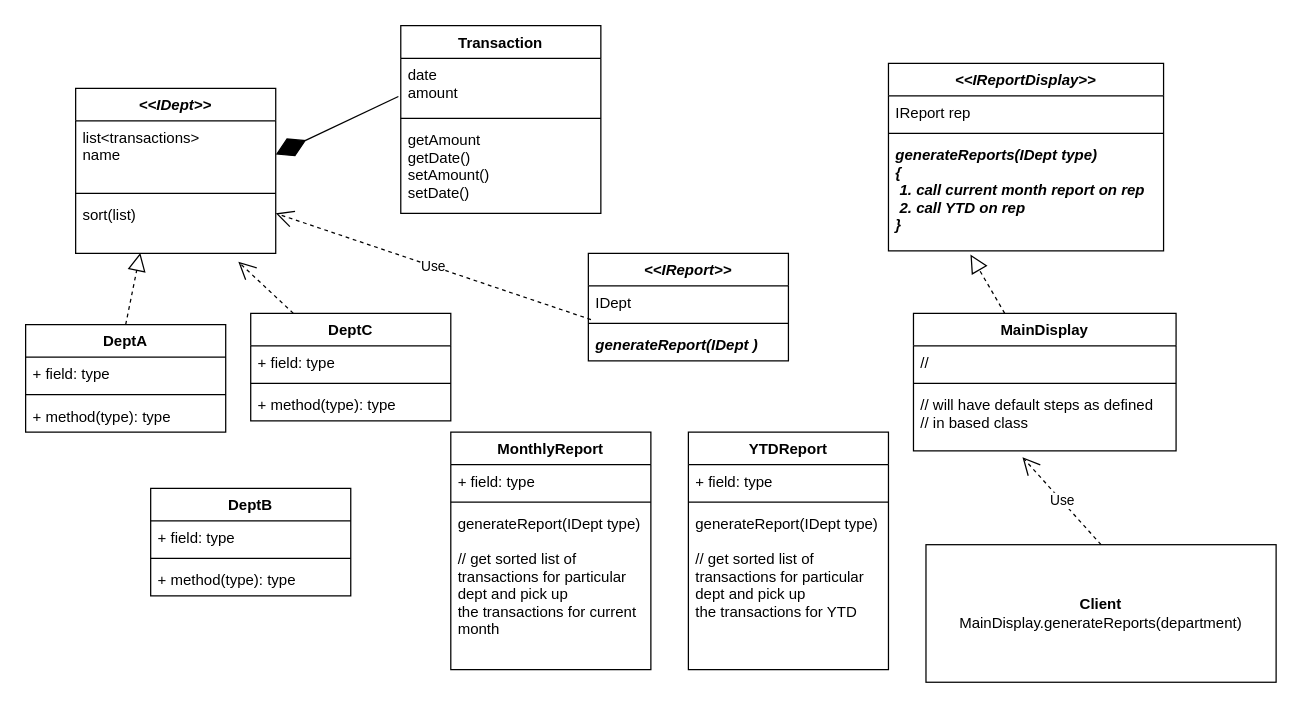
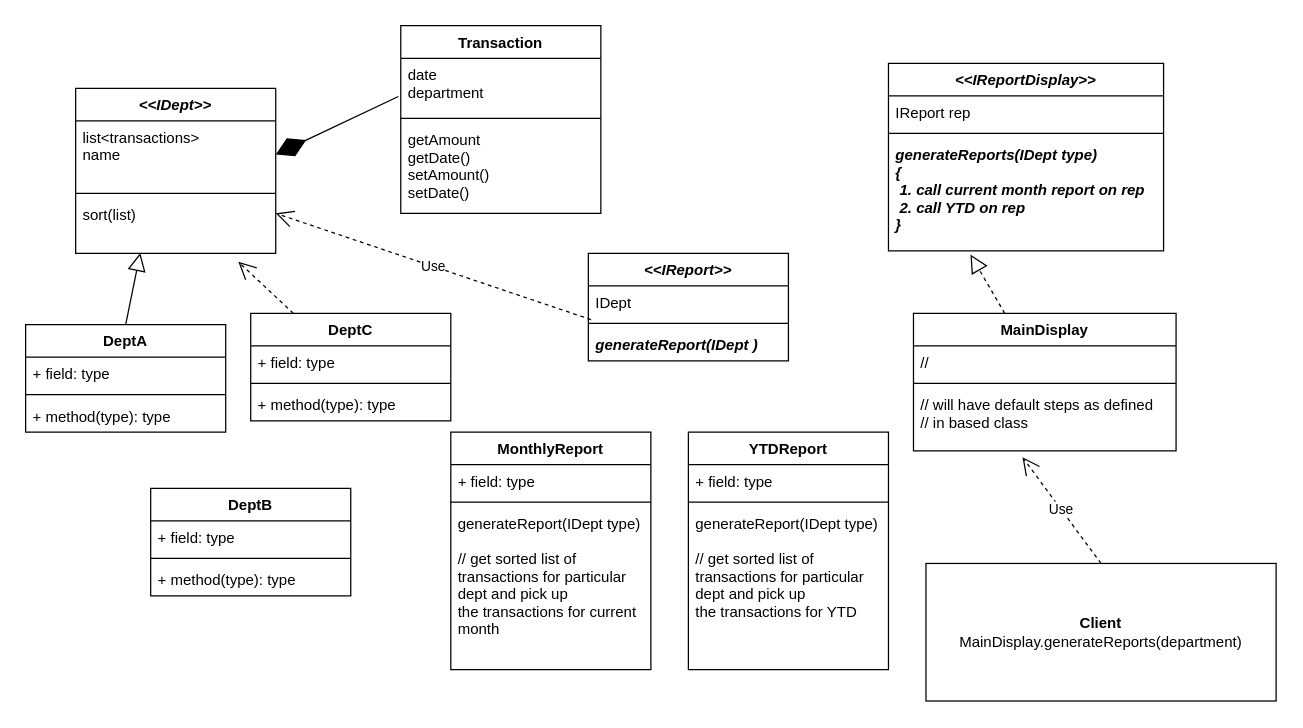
node "date amount": label "date amount" -> "date department"
edge "DeptA" -> "sort(list)": style dashed -> solid
node "Client MainDisplay.generateReports(department)": moved (1101, 613) -> (1101, 632)
